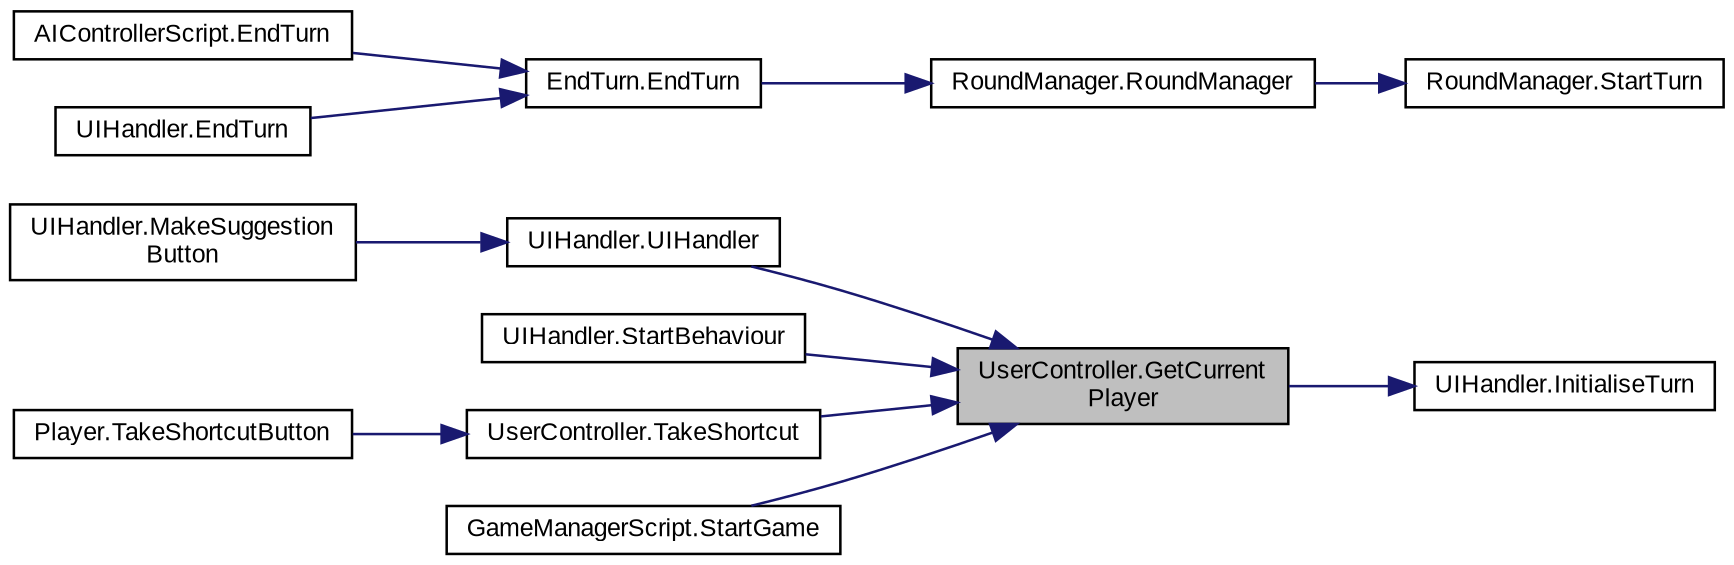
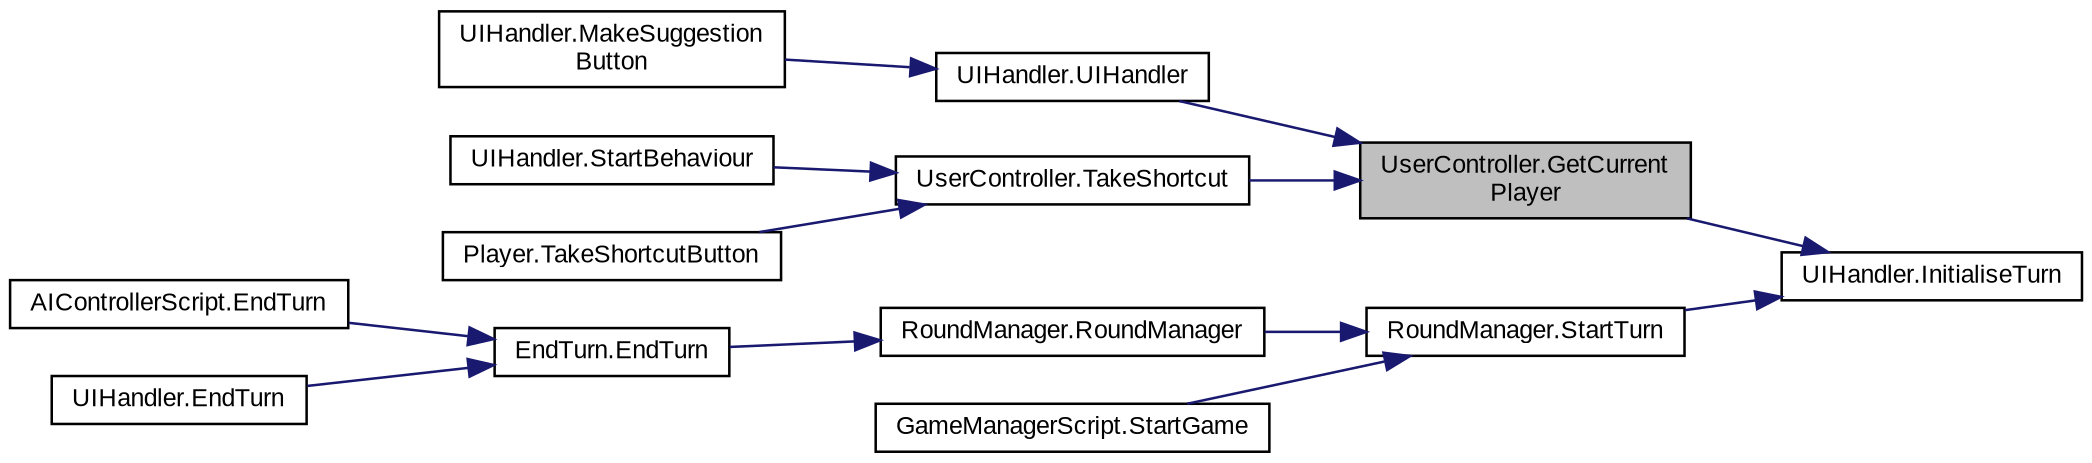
edge "RoundManager.StartTurn" -> "UIHandler.InitialiseTurn": added
edge "UIHandler.StartBehaviour" -> "UserController.GetCurrent Player": now "UIHandler.StartBehaviour" -> "UserController.TakeShortcut"
edge "GameManagerScript.StartGame" -> "UserController.GetCurrent Player": now "GameManagerScript.StartGame" -> "RoundManager.StartTurn"
